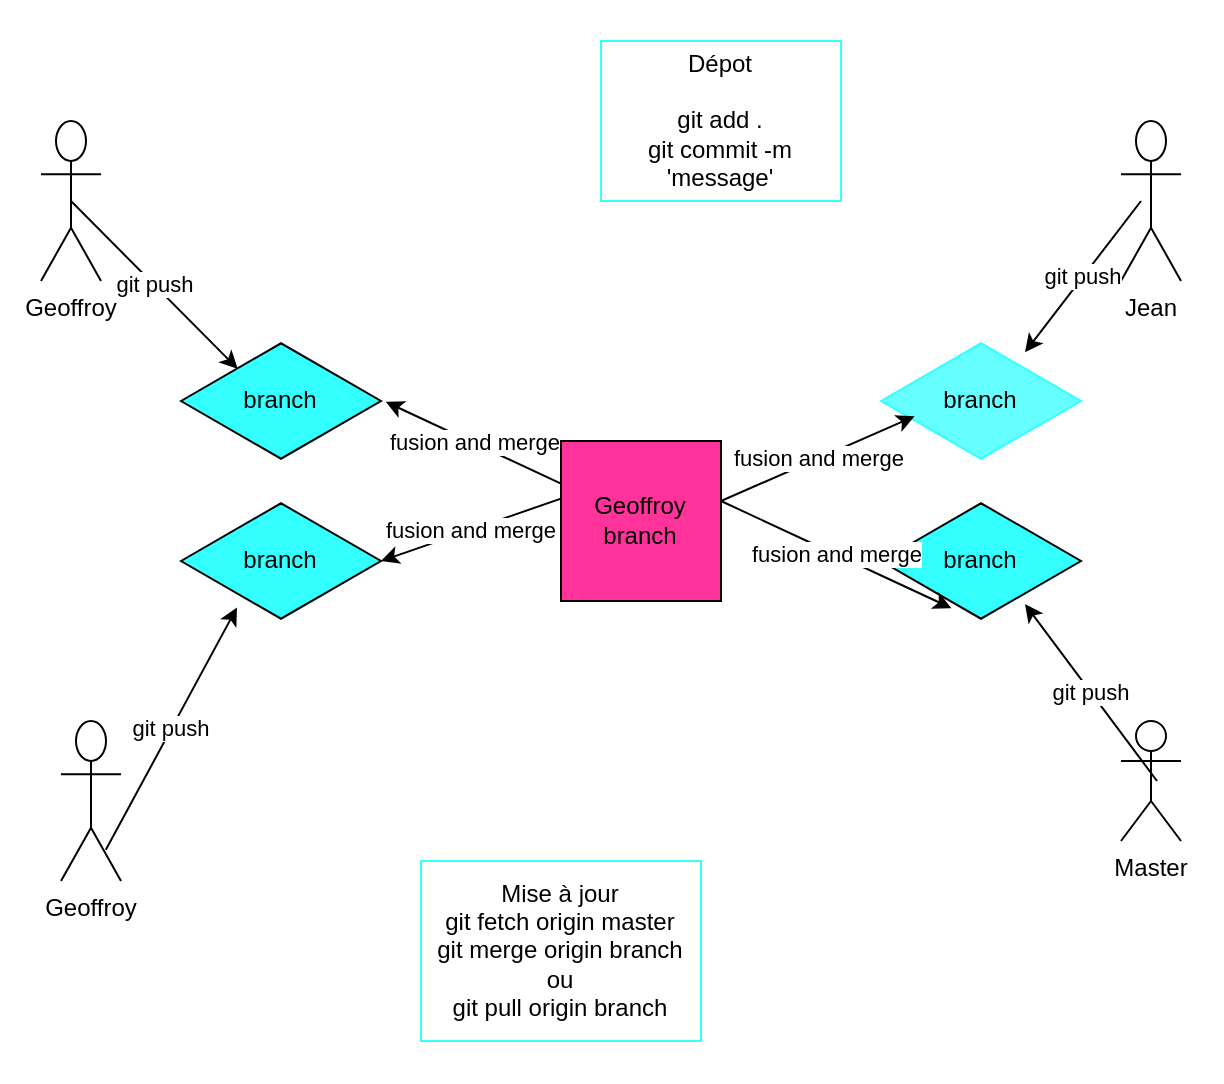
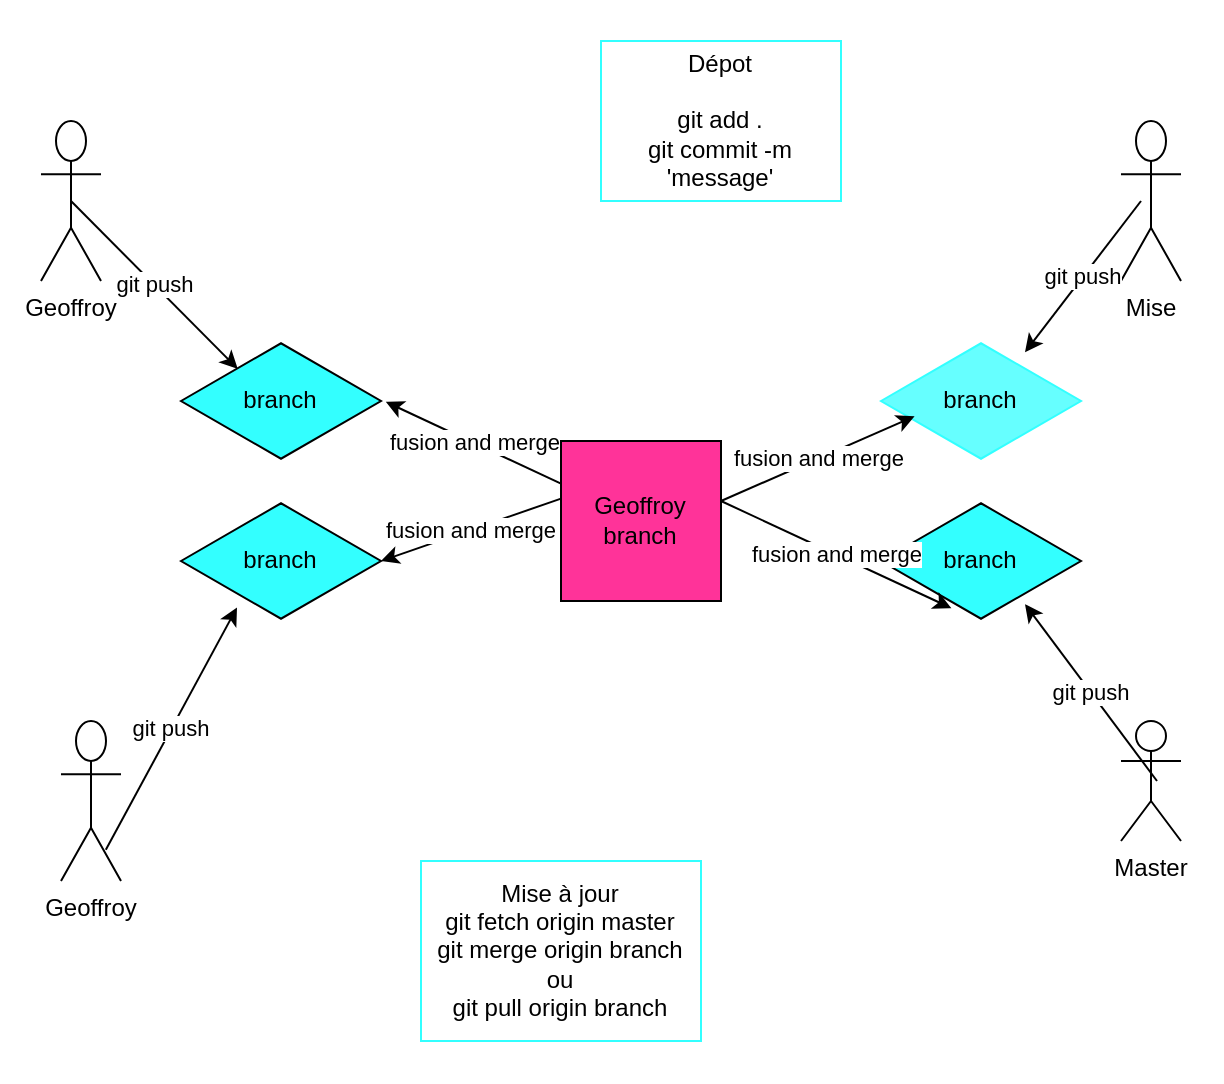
node "Jean": label "Jean" -> "Mise"
